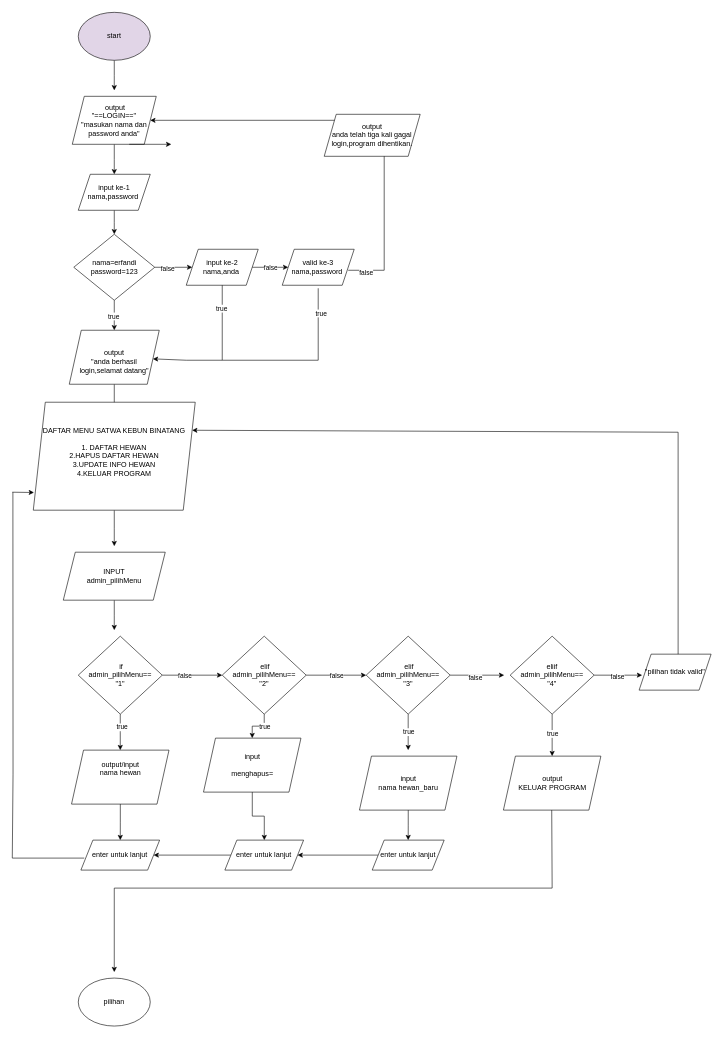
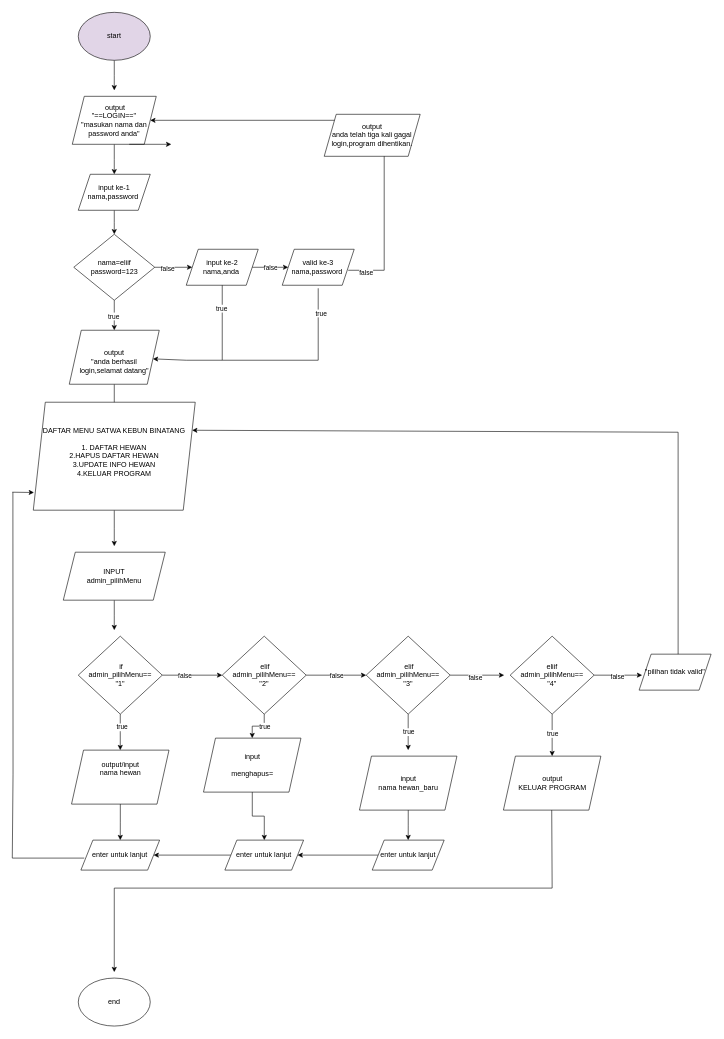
node "nama=erfandi password=123": label "nama=erfandi password=123" -> "nama=eliif password=123"
node "pilihan": label "pilihan" -> "end"
